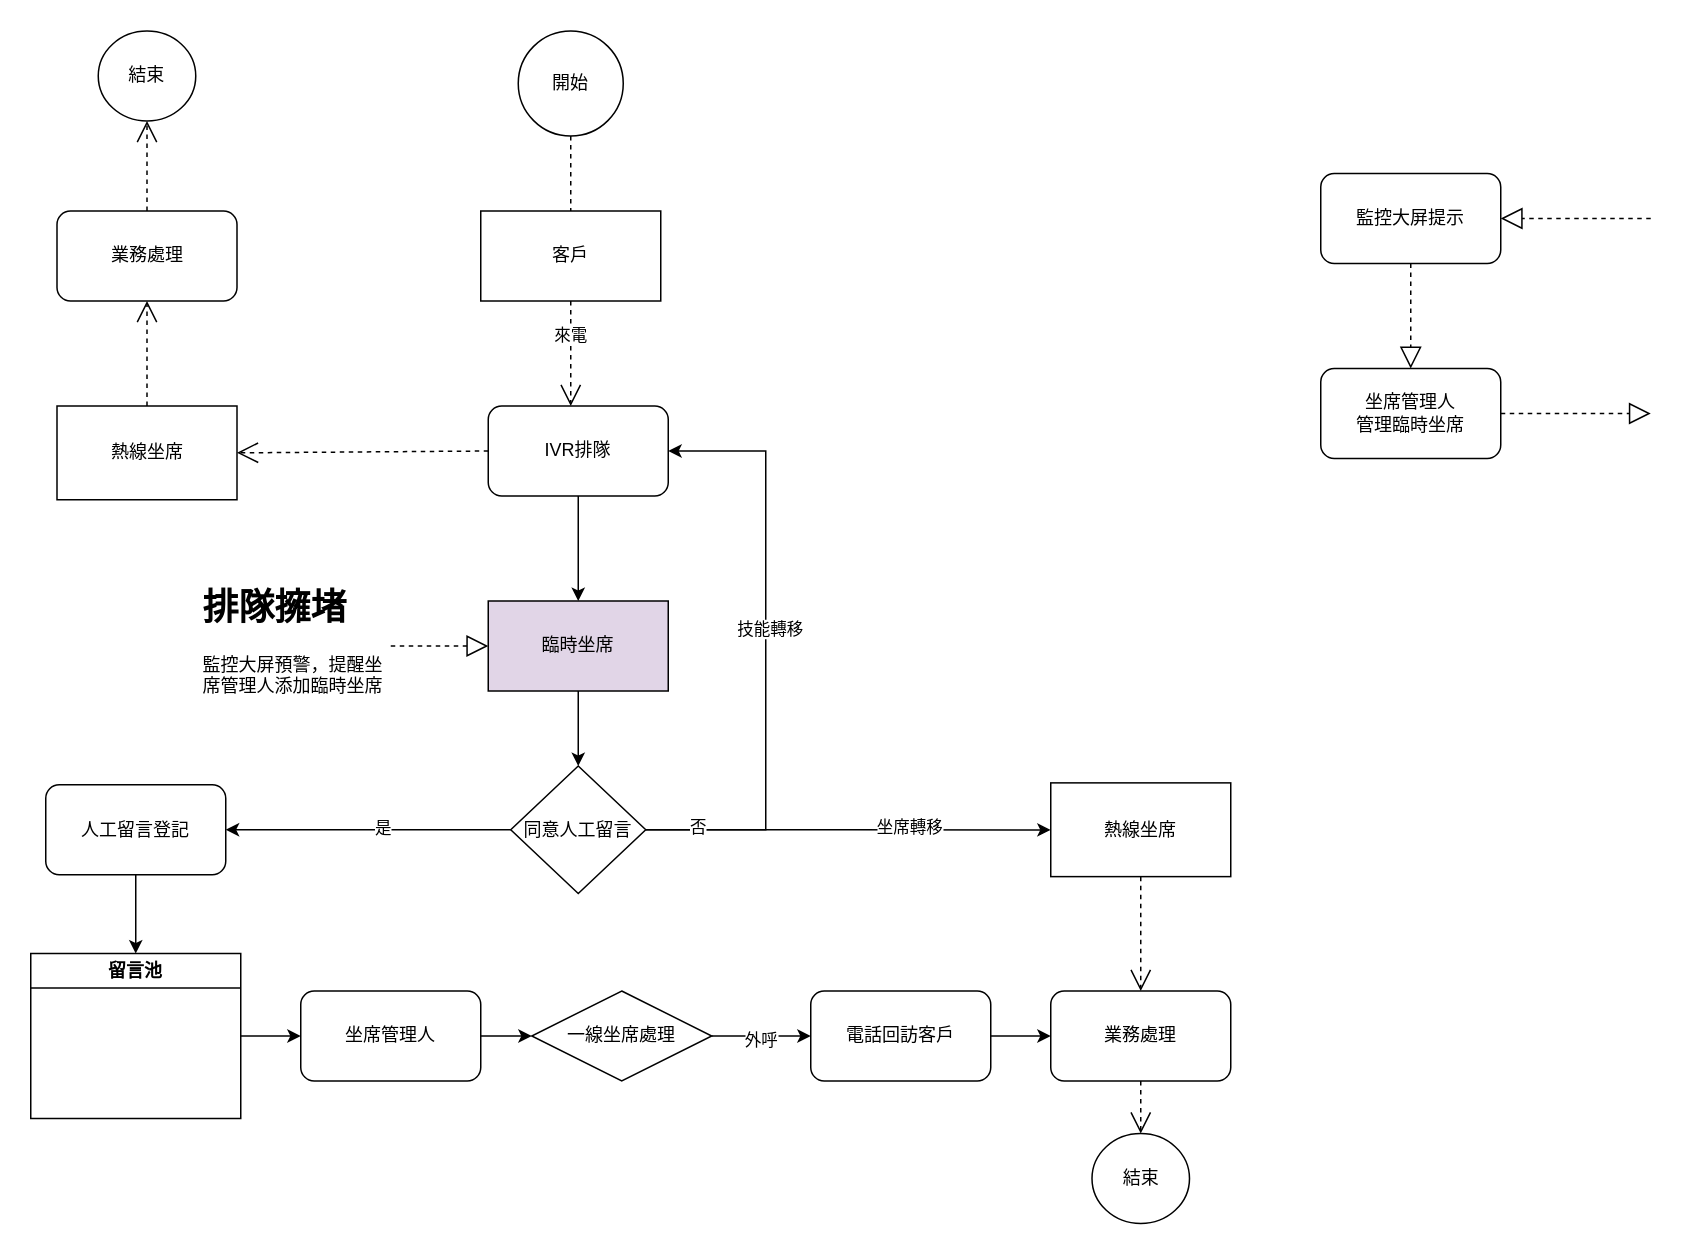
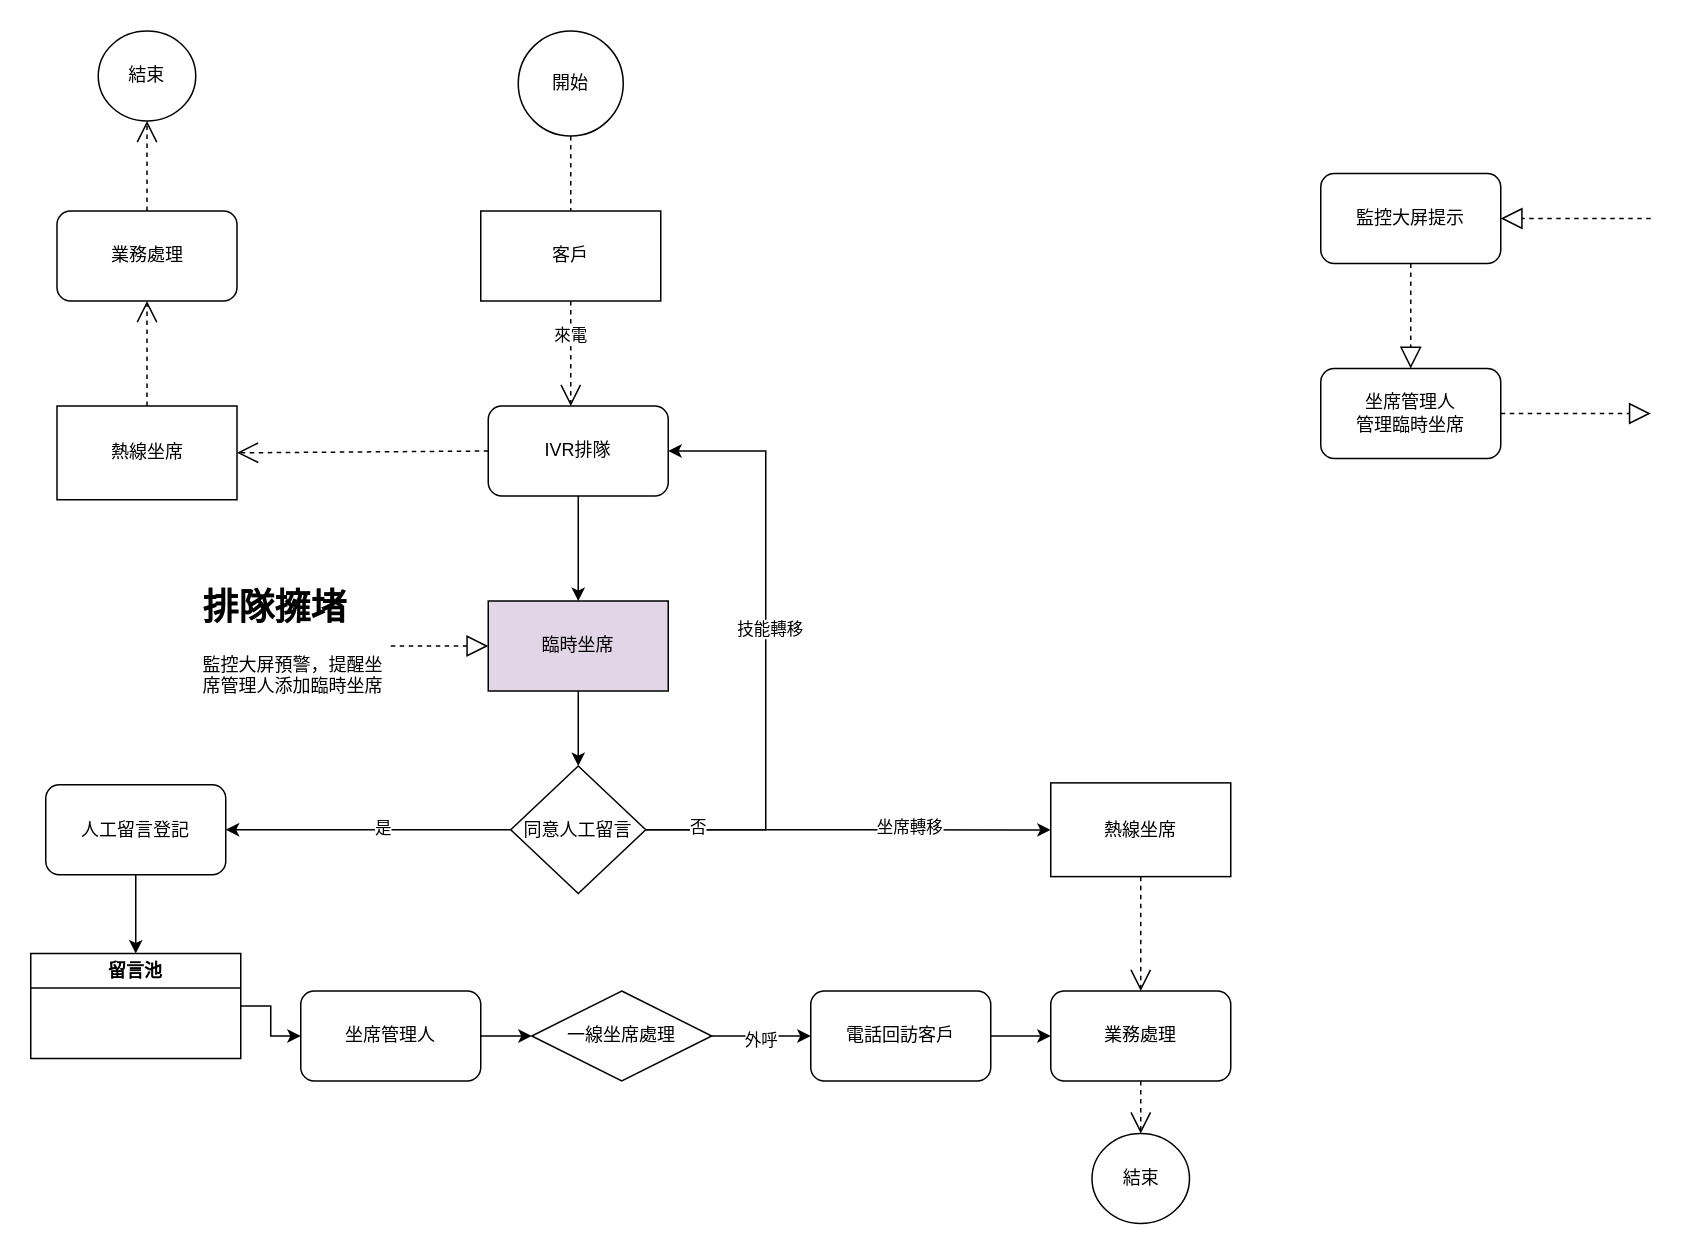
node "留言池": size 210x165 -> 210x105
